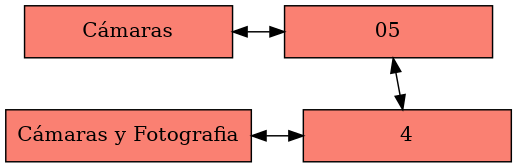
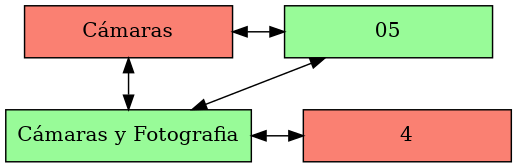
node "05": fillcolor salmon -> palegreen
edge "Cámaras" -- "Cámaras y Fotografia": added
edge "05" -- "4": now "05" -- "Cámaras y Fotografia"
node "Cámaras y Fotografia": fillcolor salmon -> palegreen
